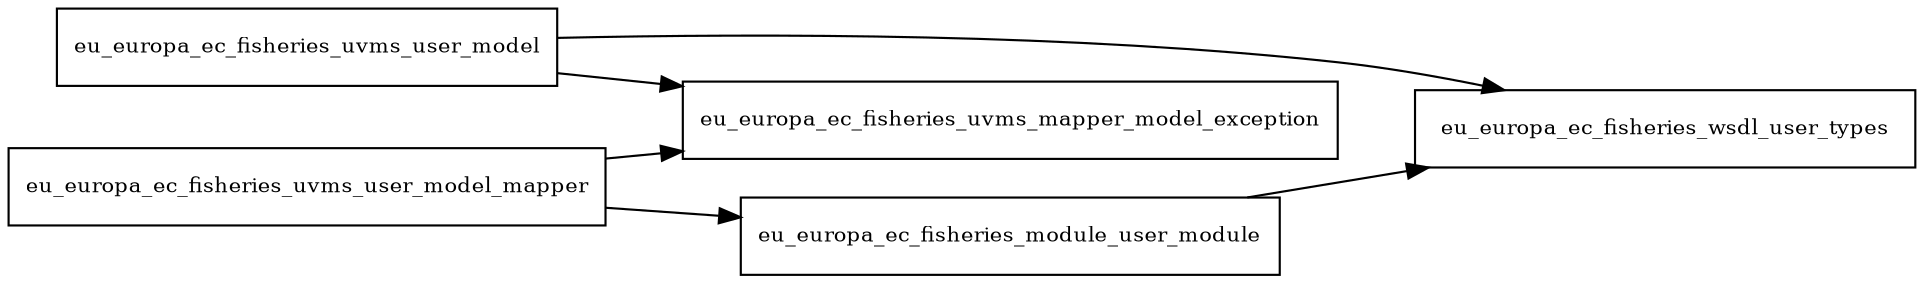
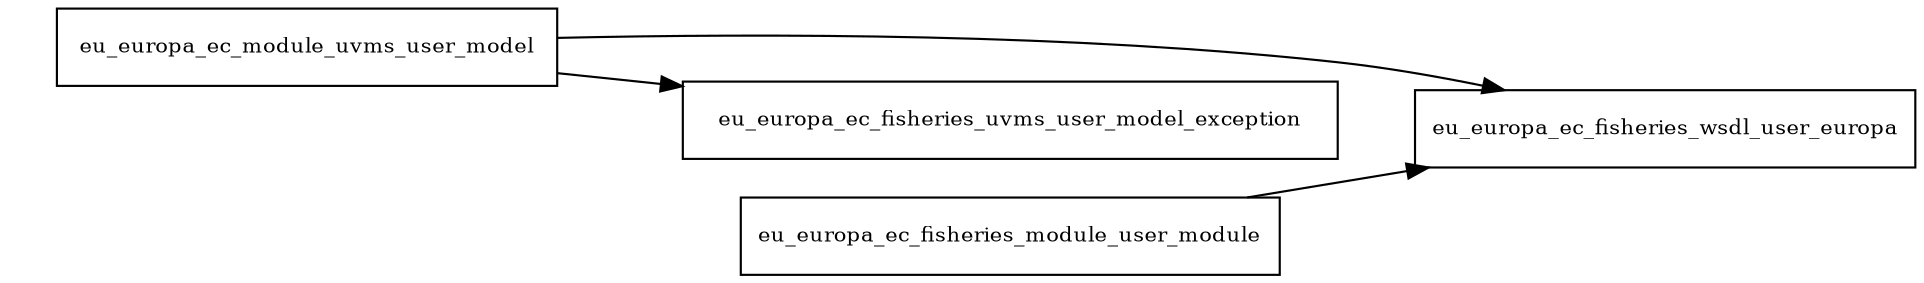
node "eu_europa_ec_fisheries_uvms_user_model": label "eu_europa_ec_fisheries_uvms_user_model" -> "eu_europa_ec_module_uvms_user_model"
node "eu_europa_ec_fisheries_uvms_mapper_model_exception": label "eu_europa_ec_fisheries_uvms_mapper_model_exception" -> "eu_europa_ec_fisheries_uvms_user_model_exception"
node "eu_europa_ec_fisheries_wsdl_user_types": label "eu_europa_ec_fisheries_wsdl_user_types" -> "eu_europa_ec_fisheries_wsdl_user_europa"
node "eu_europa_ec_fisheries_uvms_user_model_mapper": removed
